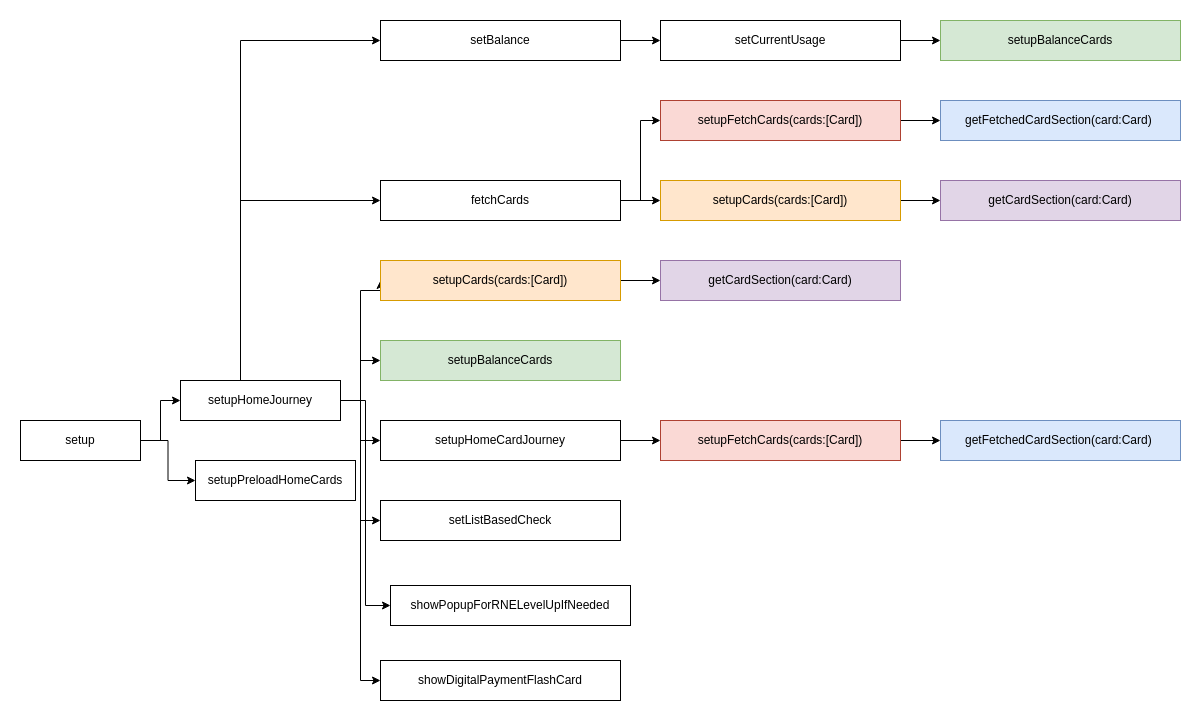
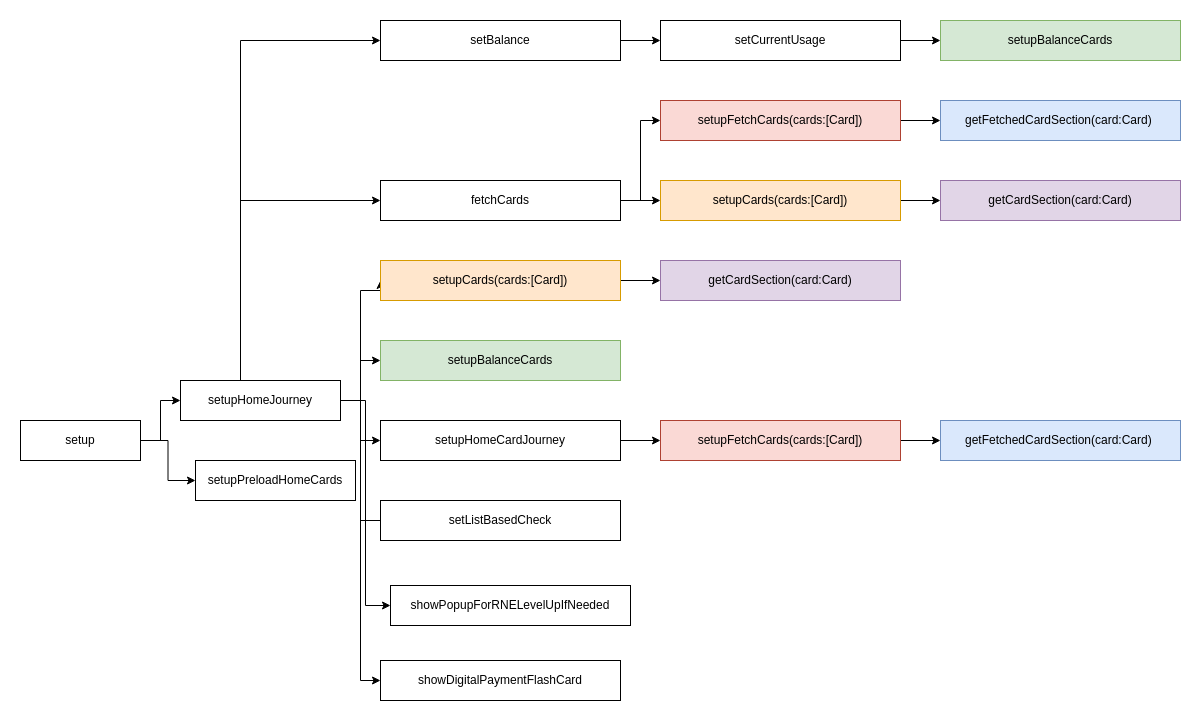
edge "setupHomeJourney" -> "setListBasedCheck": arrowhead classic -> none
